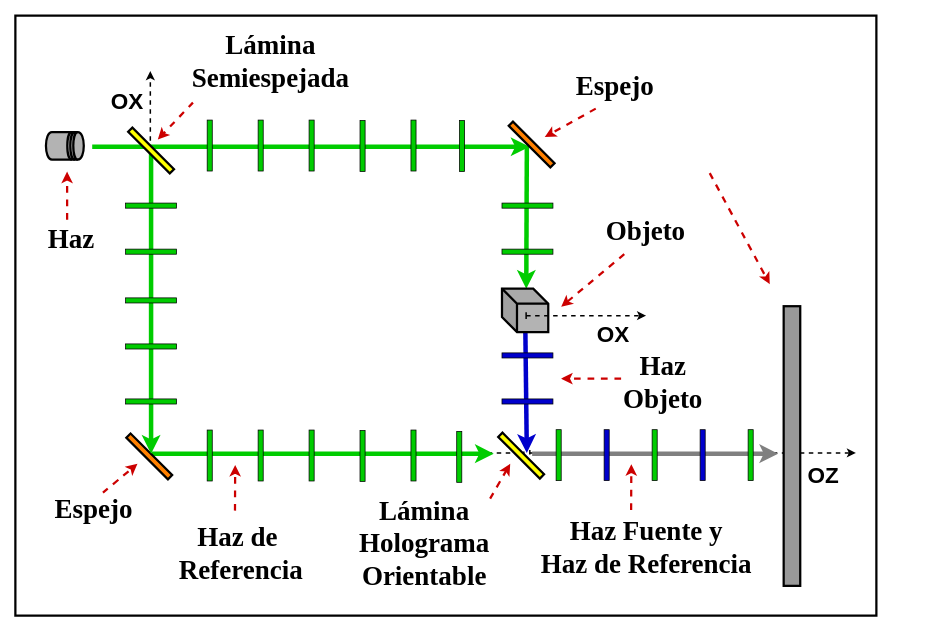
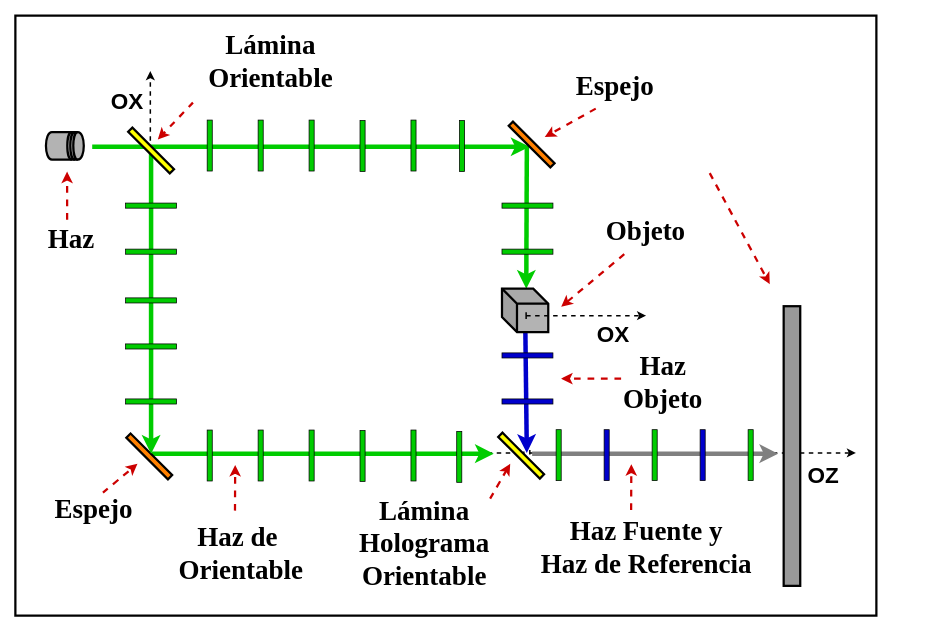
node "Lámina Semiespejada": label "Lámina Semiespejada" -> "Lámina Orientable"
node "Haz de Referencia": label "Haz de Referencia" -> "Haz de Orientable"
